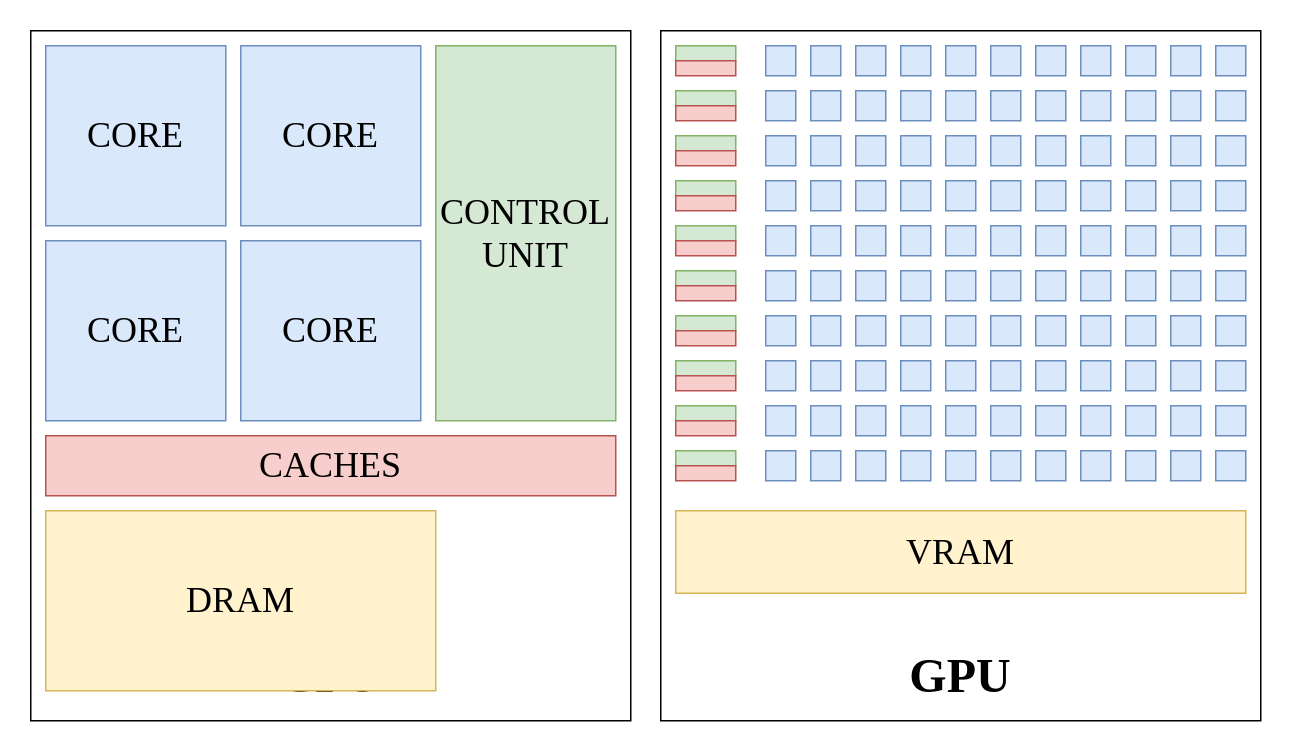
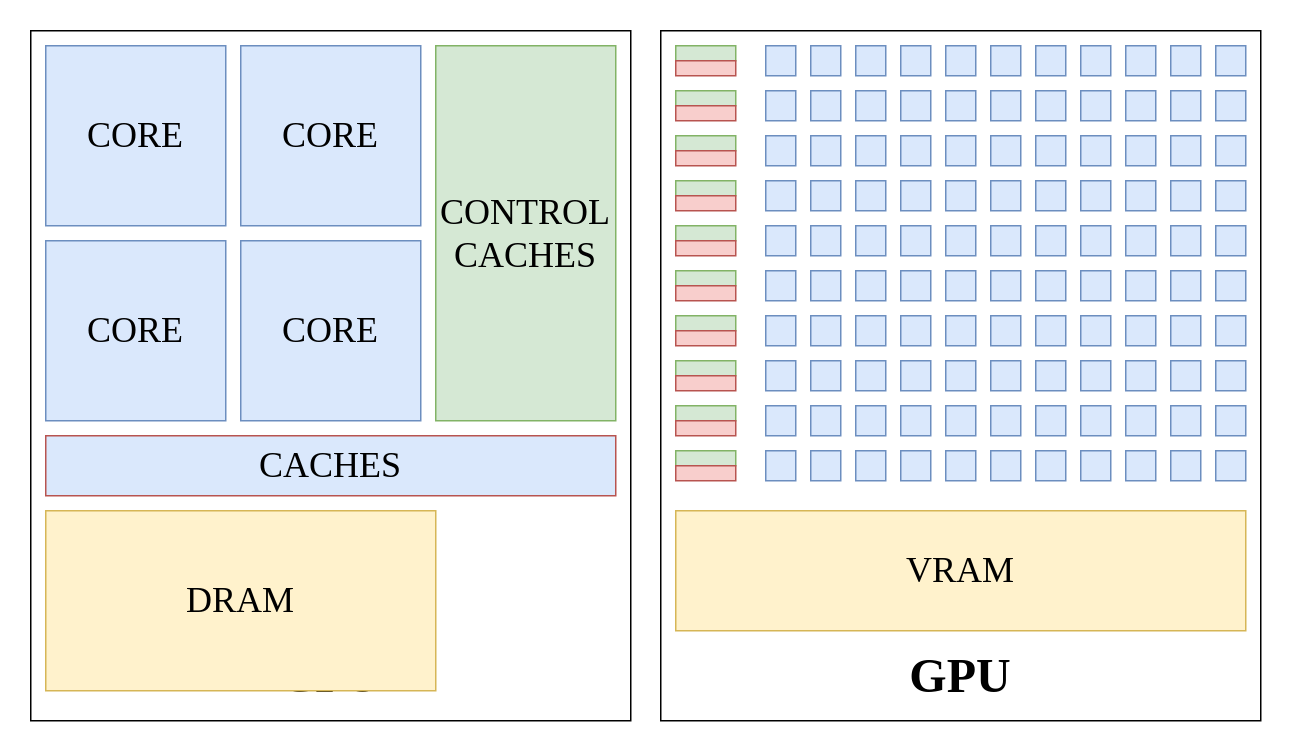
node "CONTROLUNIT": label "CONTROLUNIT" -> "CONTROLCACHES"
node "CACHES": fillcolor #f8cecc -> #dae8fc
node "VRAM": size 570x83 -> 570x120
